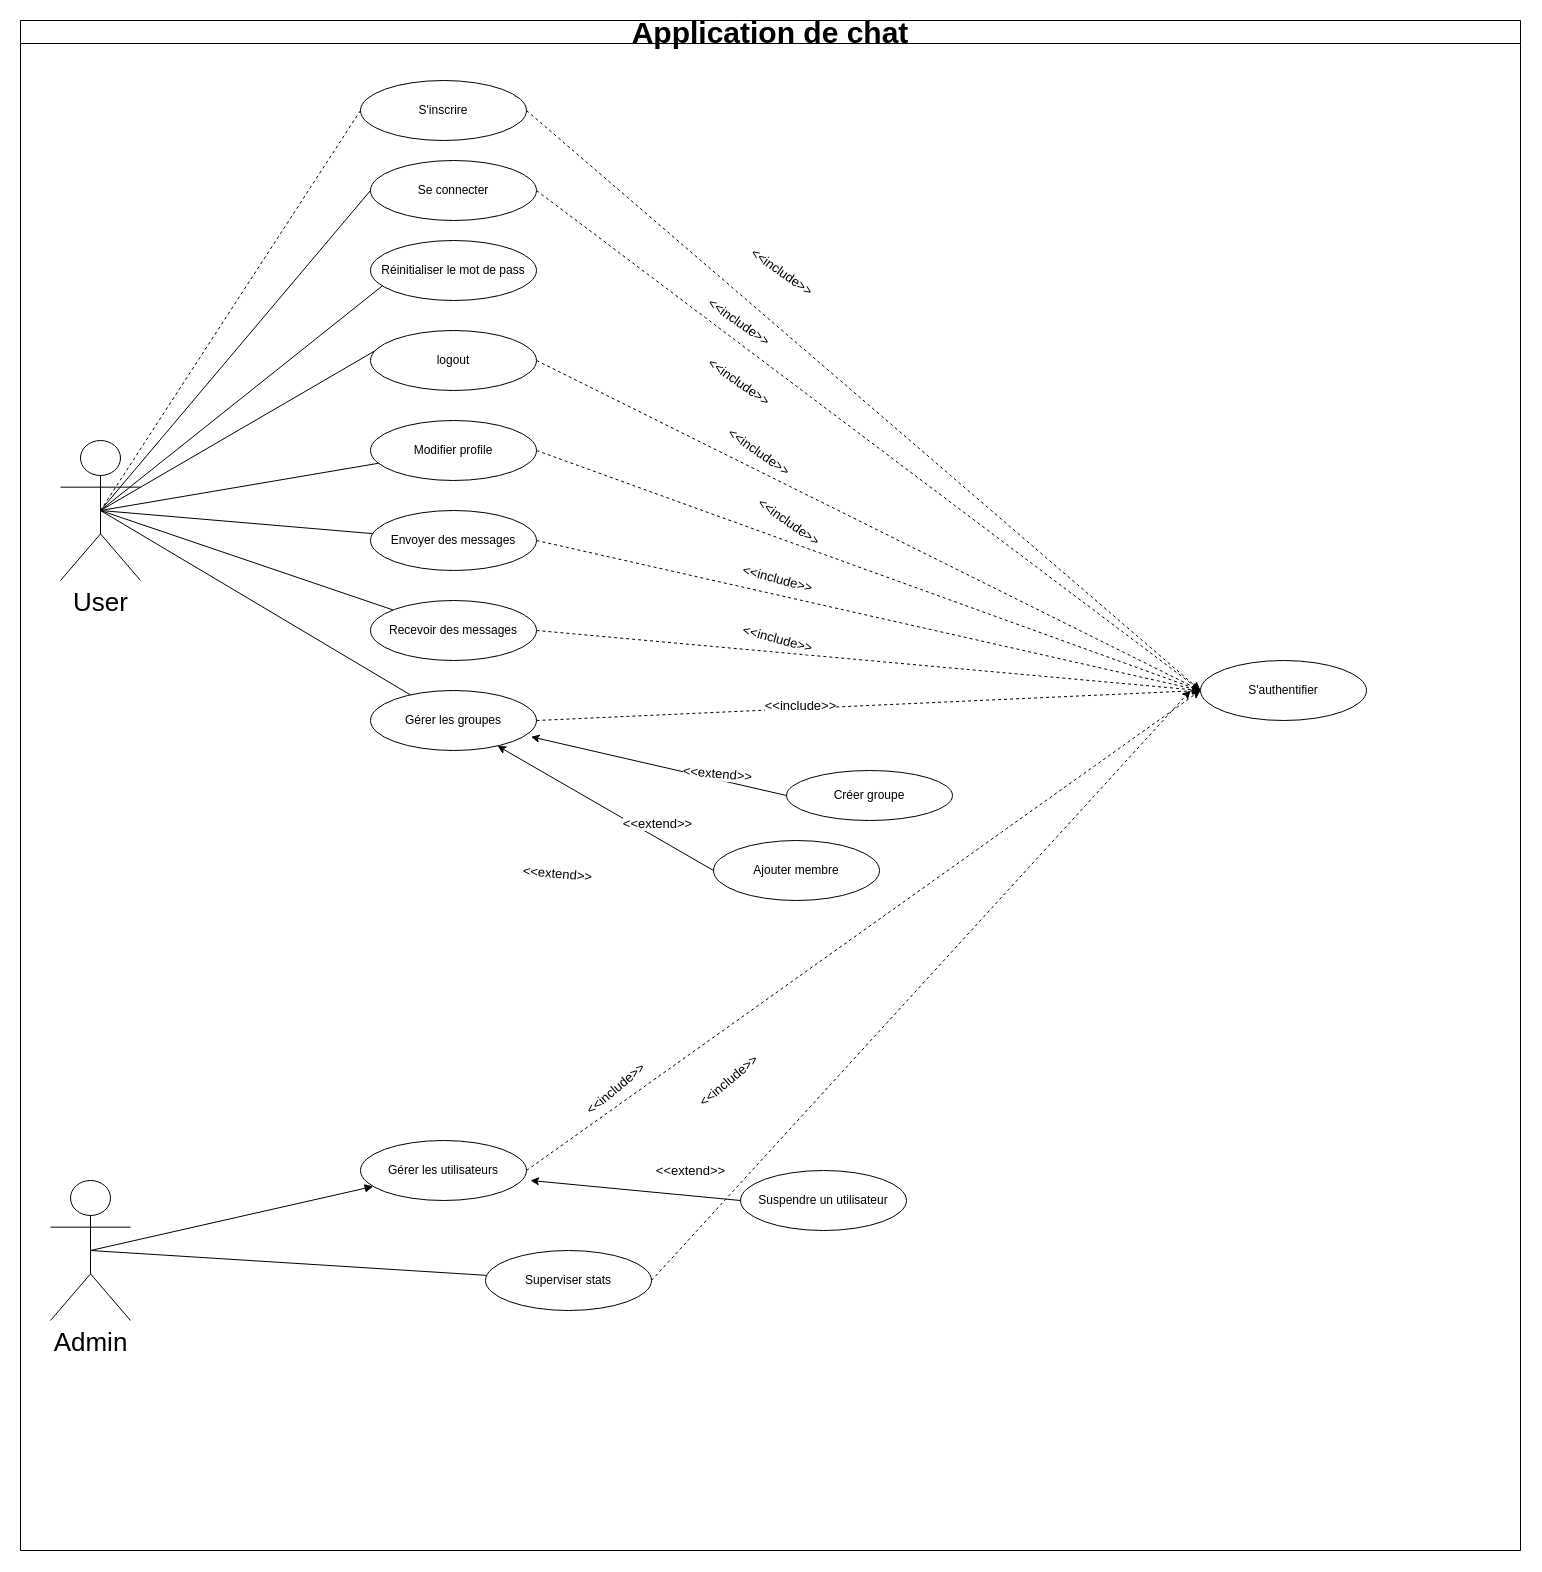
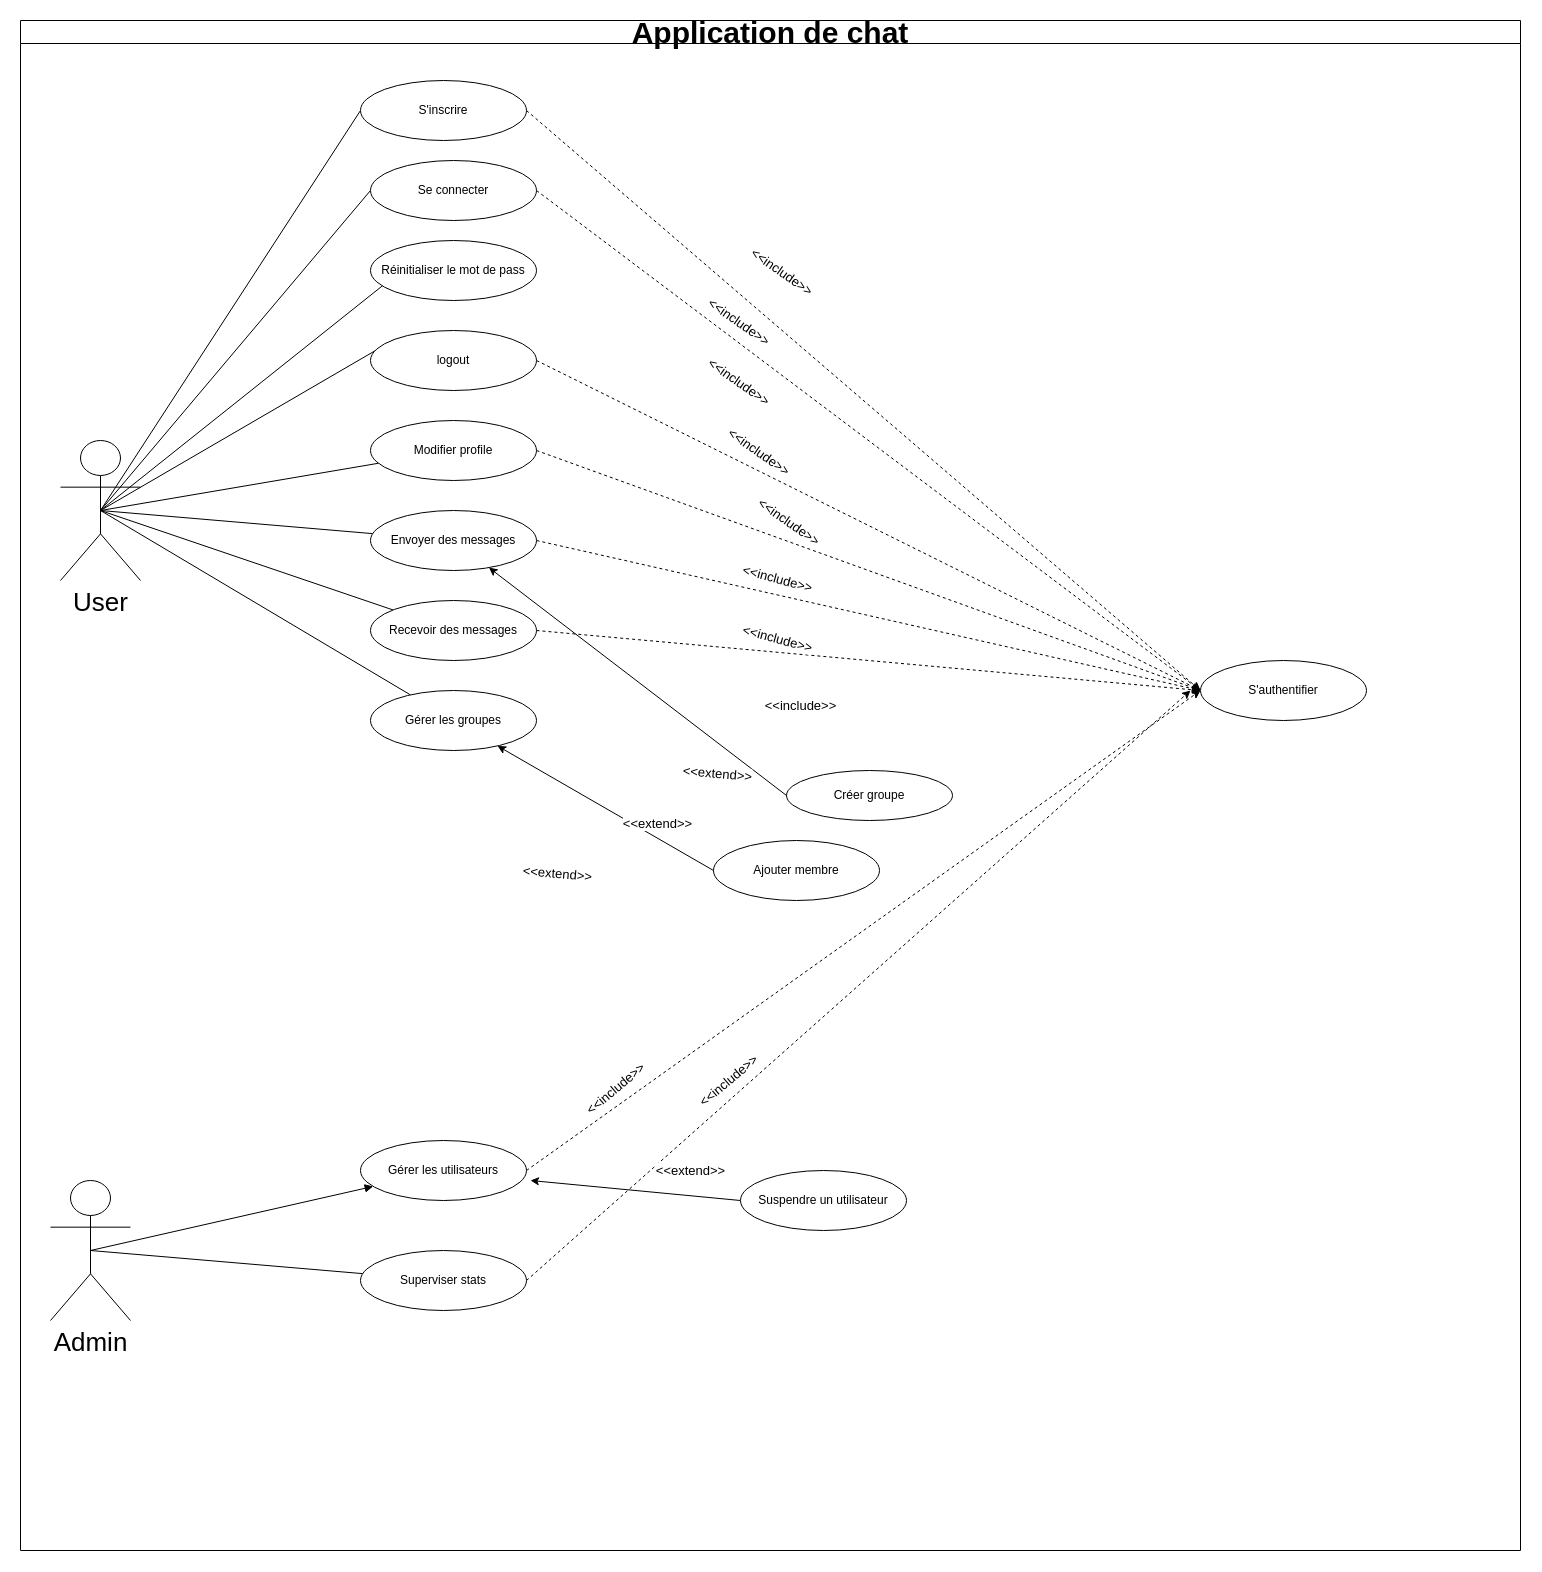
edge "S'inscrire" -- "User": style dashed -> solid
edge "Gérer les groupes" -> "S'authentifier": removed
edge "Créer groupe" -> "Gérer les groupes": now "Créer groupe" -> "Envoyer des messages"
node "Superviser stats": moved (569, 1281) -> (444, 1281)
